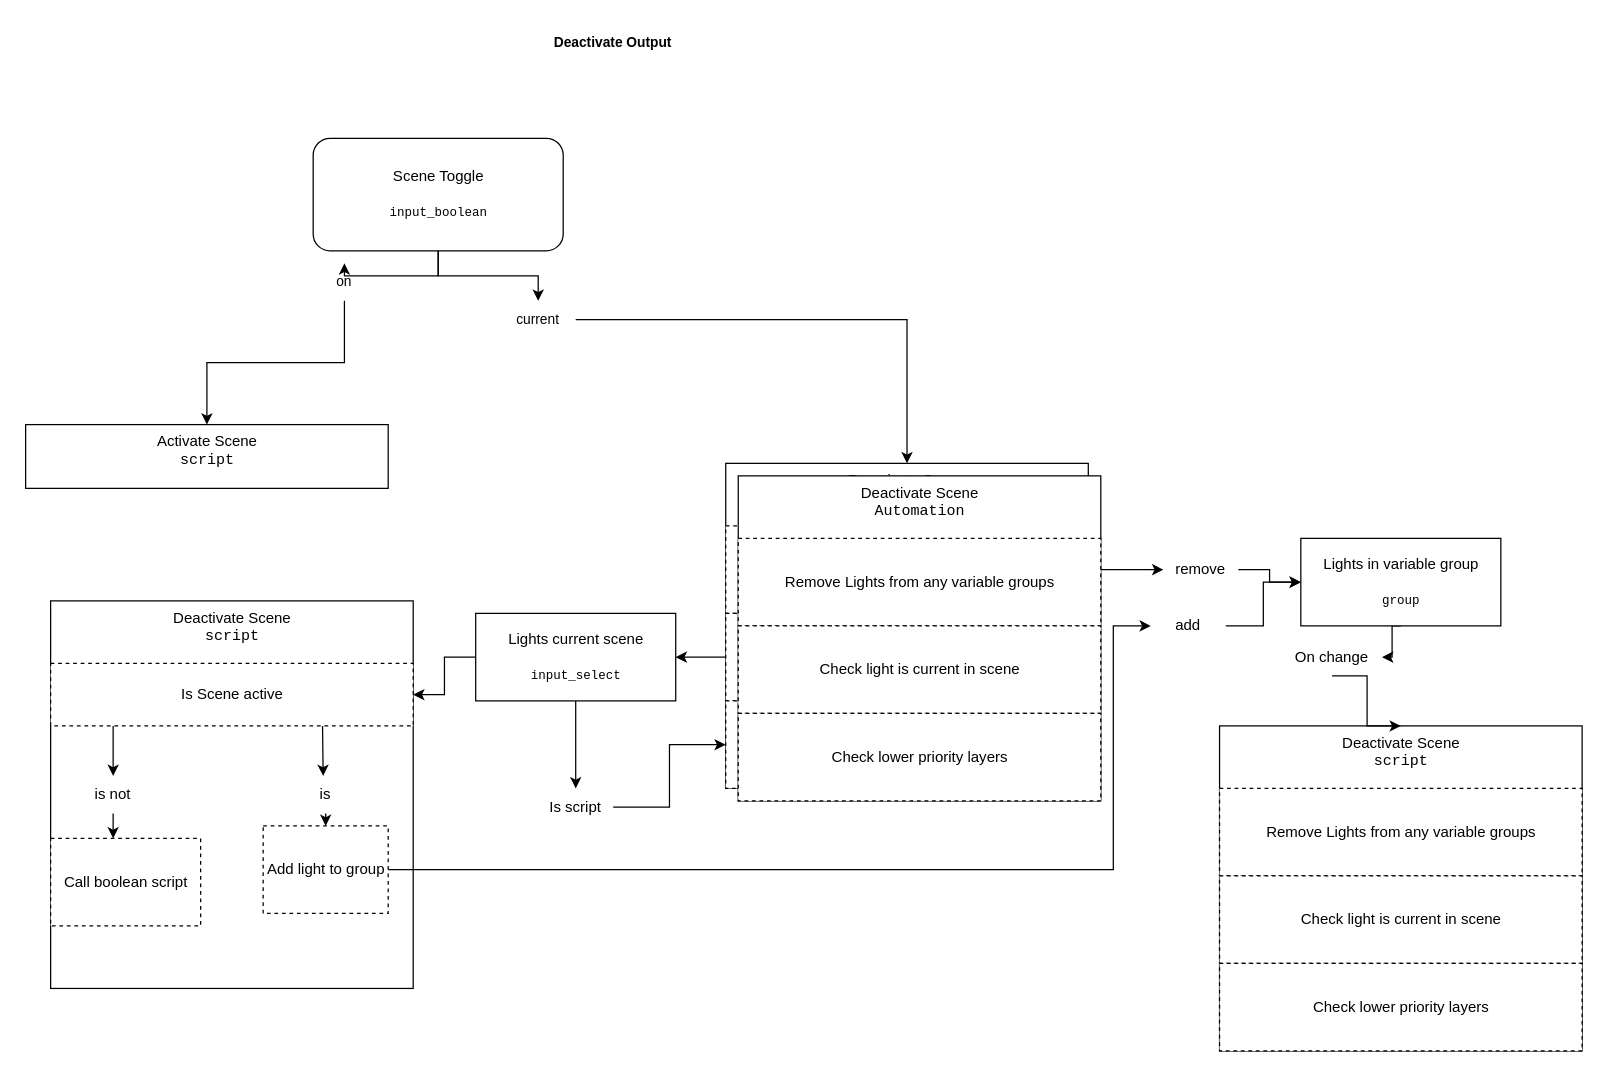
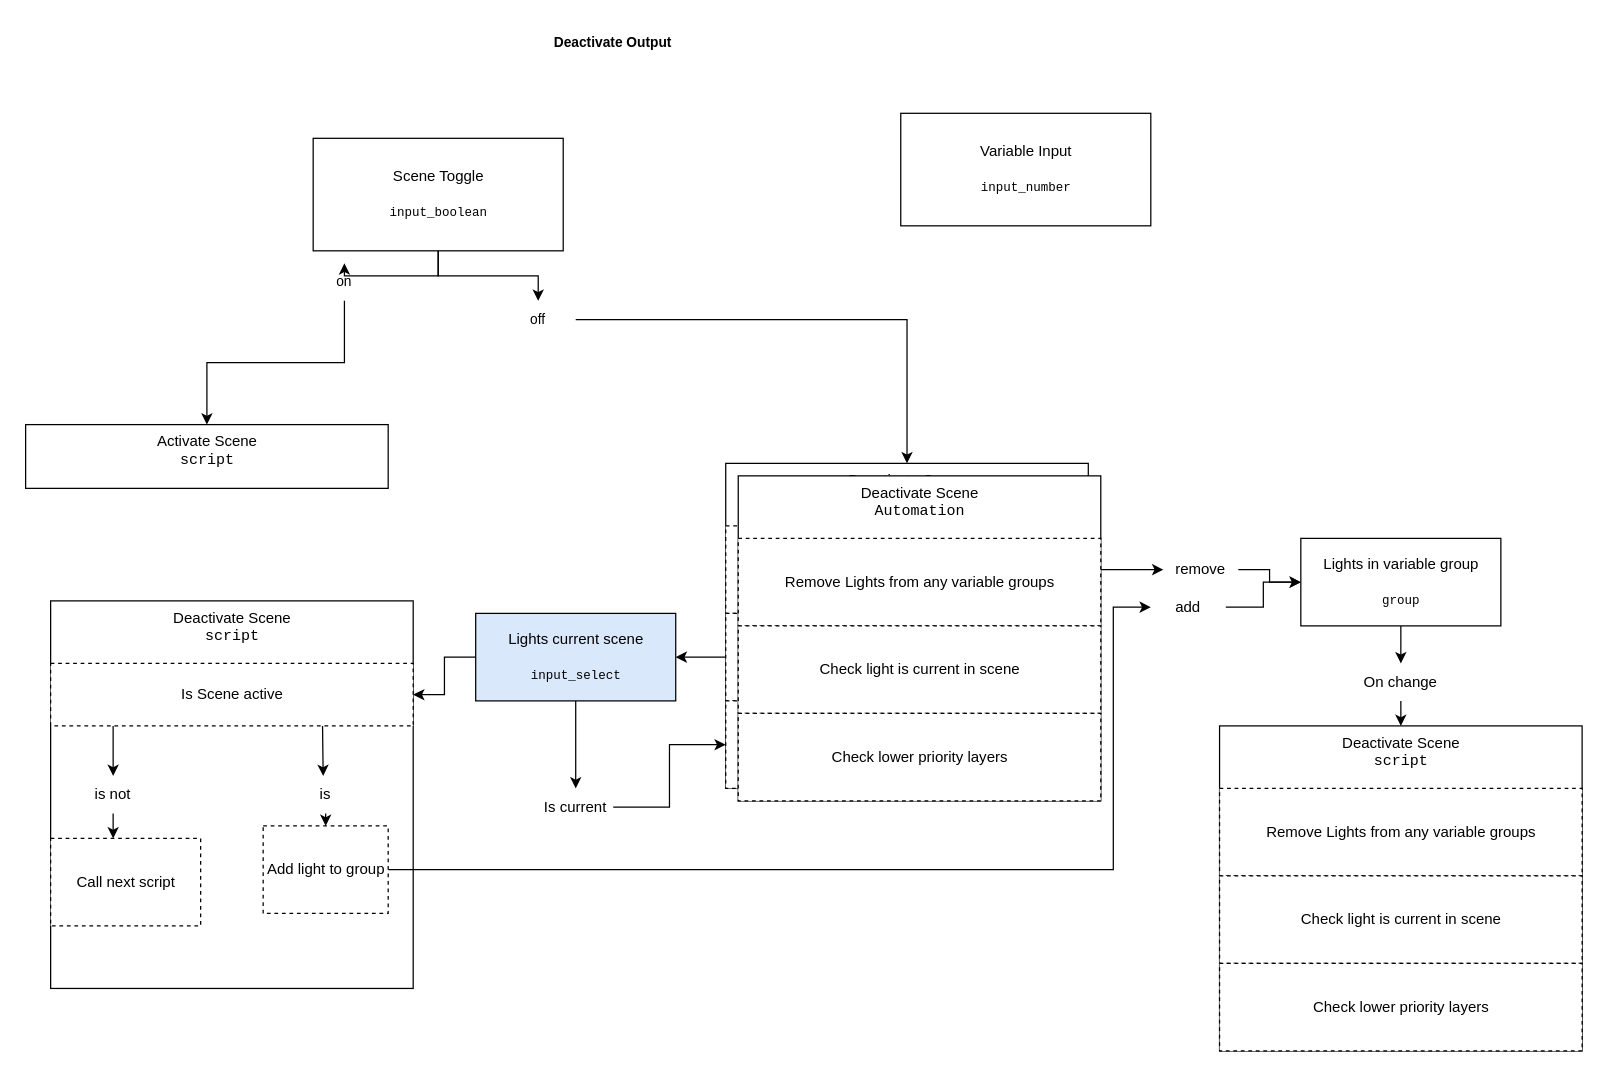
node "Variable Input input_number": added
node "Scene Toggle input_boolean": shape rounded rectangle -> rectangle
node "current": label "current" -> "off"
node "add": moved (1188, 626) -> (1188, 607)
node "Lights current scene input_select": fillcolor #ffffff -> #dae8fc
node "On change": moved (1332, 657) -> (1401, 682)
node "Is script": label "Is script" -> "Is current"
node "Call boolean script": label "Call boolean script" -> "Call next script"
